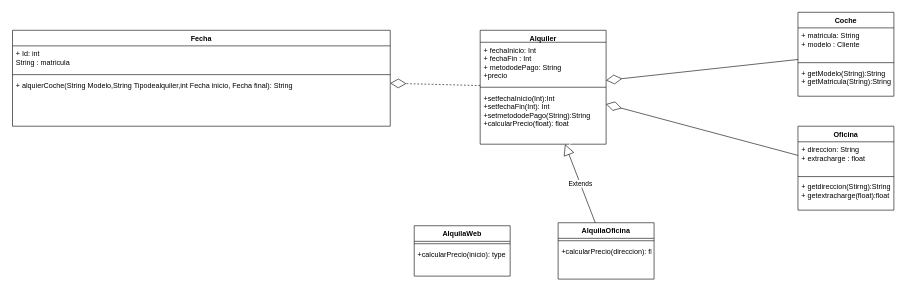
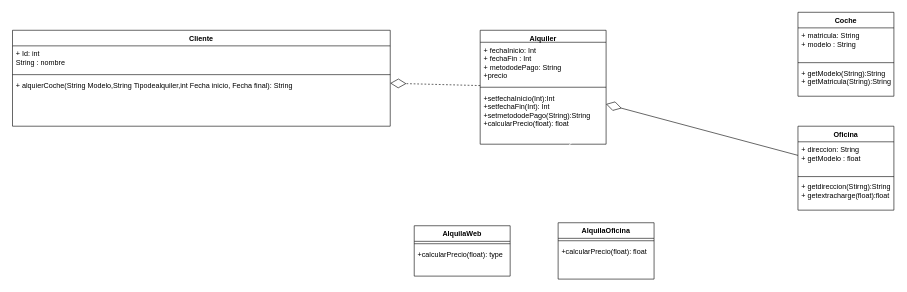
node "+ matricula: String + modelo : Cliente": label "+ matricula: String + modelo : Cliente" -> "+ matricula: String + modelo : String"
node "Fecha": label "Fecha" -> "Cliente"
node "+ Id: int String : matricula": label "+ Id: int String : matricula" -> "+ Id: int String : nombre"
edge "Coche" -> "Alquiler": removed
node "+ direccion: String + extracharge : float": label "+ direccion: String + extracharge : float" -> "+ direccion: String + getModelo : float"
edge "AlquilaOficina" -> "Alquiler": removed, label "Extends"
node "+calcularPrecio(direccion): float": label "+calcularPrecio(direccion): float" -> "+calcularPrecio(float): float"
node "+calcularPrecio(inicio): type": label "+calcularPrecio(inicio): type" -> "+calcularPrecio(float): type"
